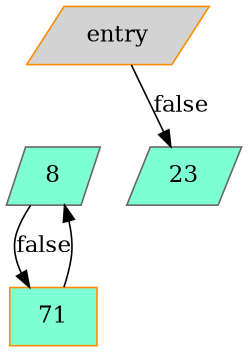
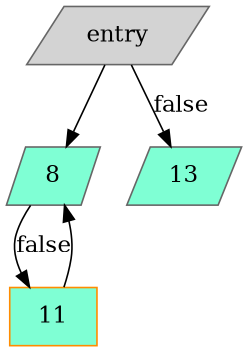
node "entry": color darkorange -> gray40
edge "entry" -> "8": added
node "23": label "23" -> "13"
node "71": label "71" -> "11"
